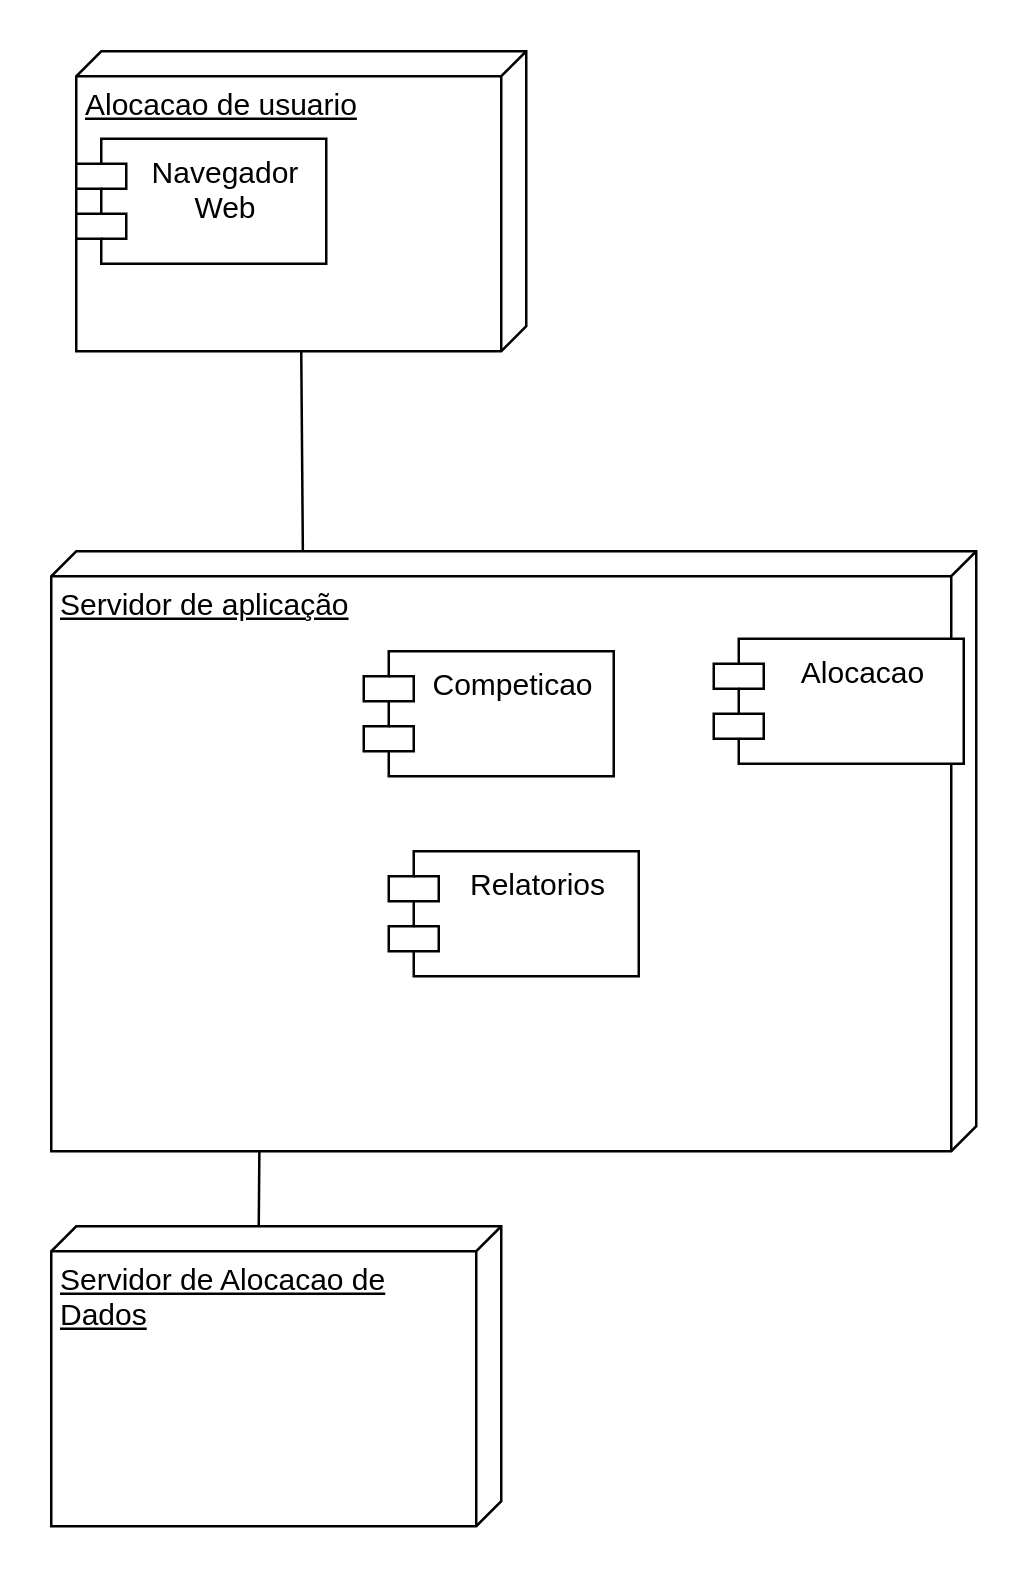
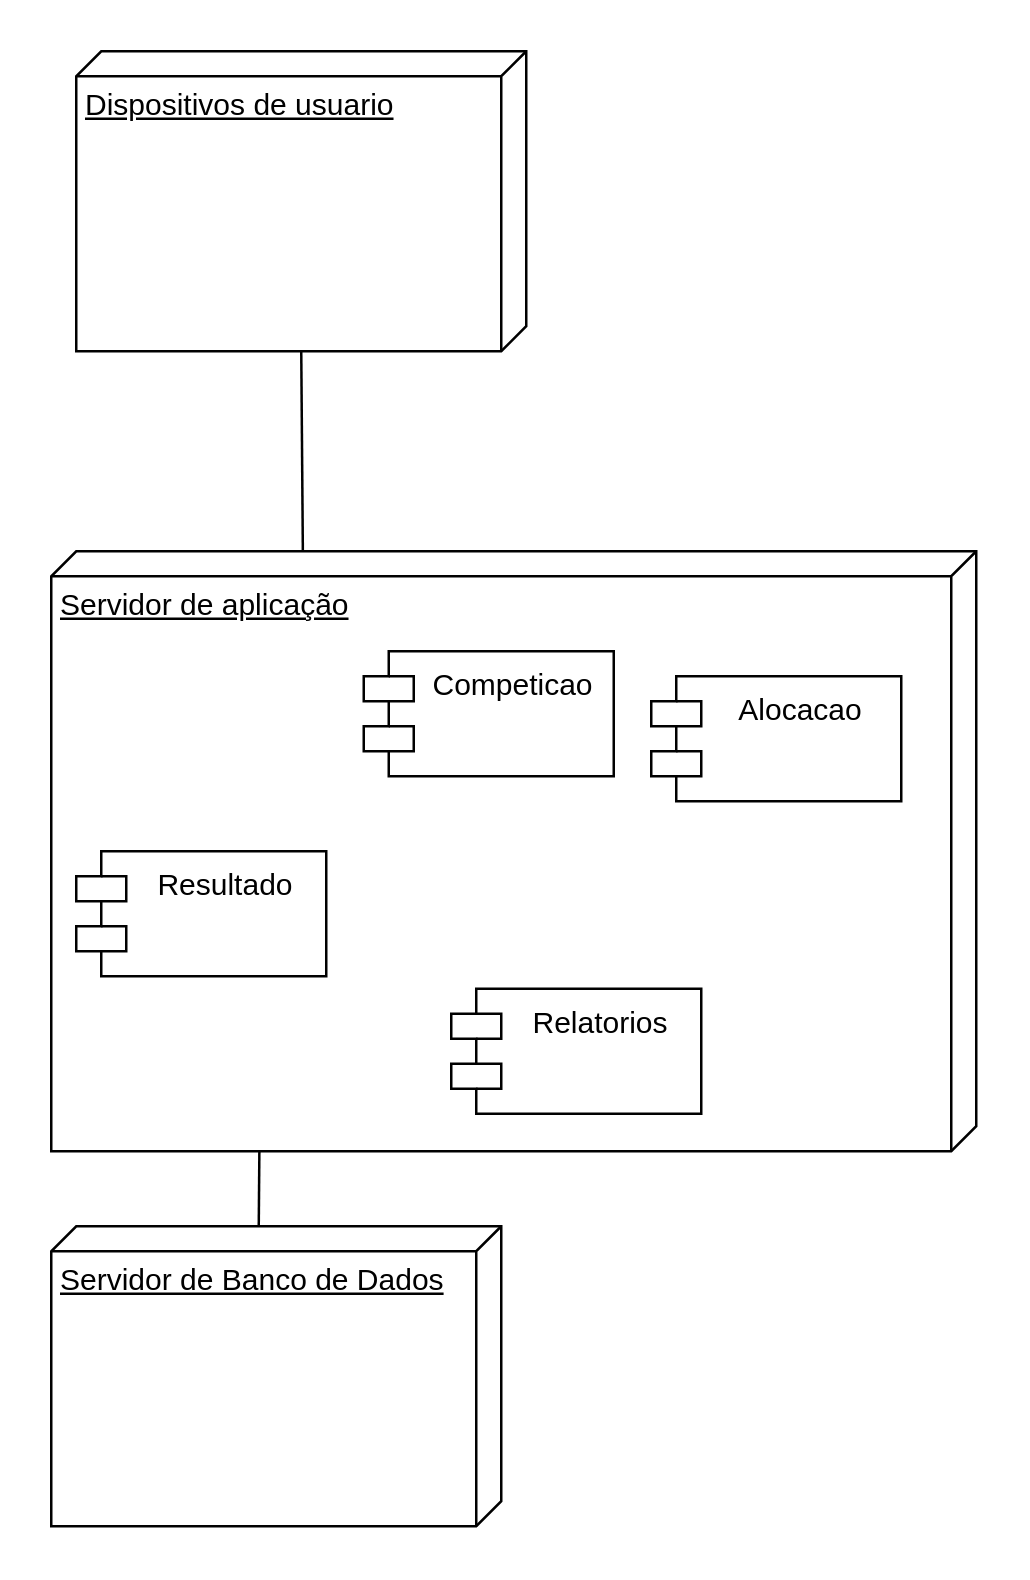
node "Alocacao de usuario": label "Alocacao de usuario" -> "Dispositivos de usuario"
node "Navegador Web": removed
node "Alocacao": moved (839, 701) -> (776, 739)
node "Resultado": added
node "Relatorios": moved (514, 914) -> (576, 1051)
node "Servidor de Alocacao de Dados": label "Servidor de Alocacao de Dados" -> "Servidor de Banco de Dados"
